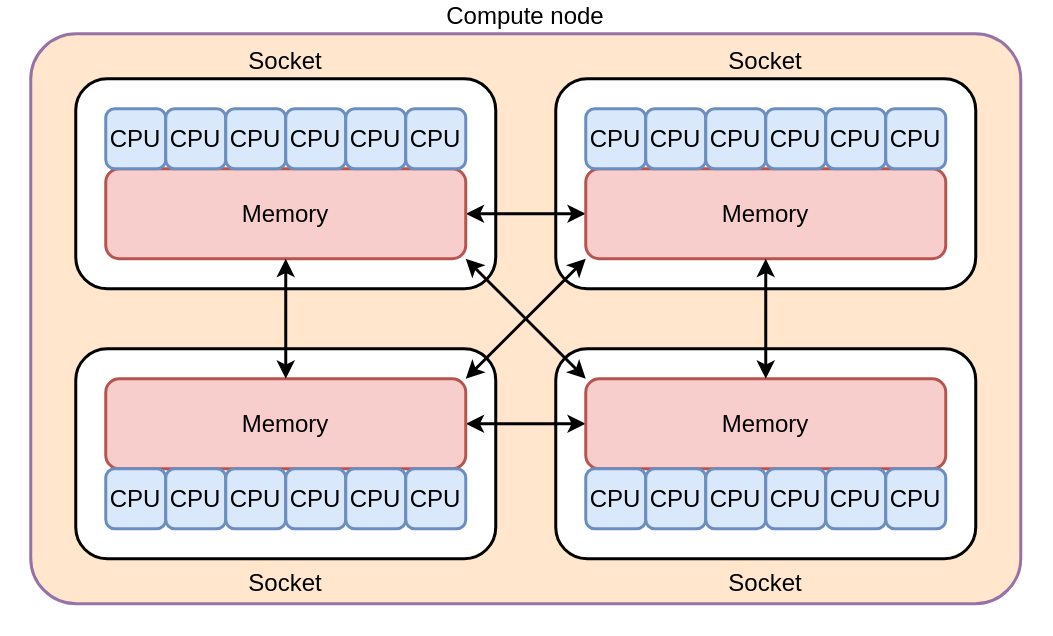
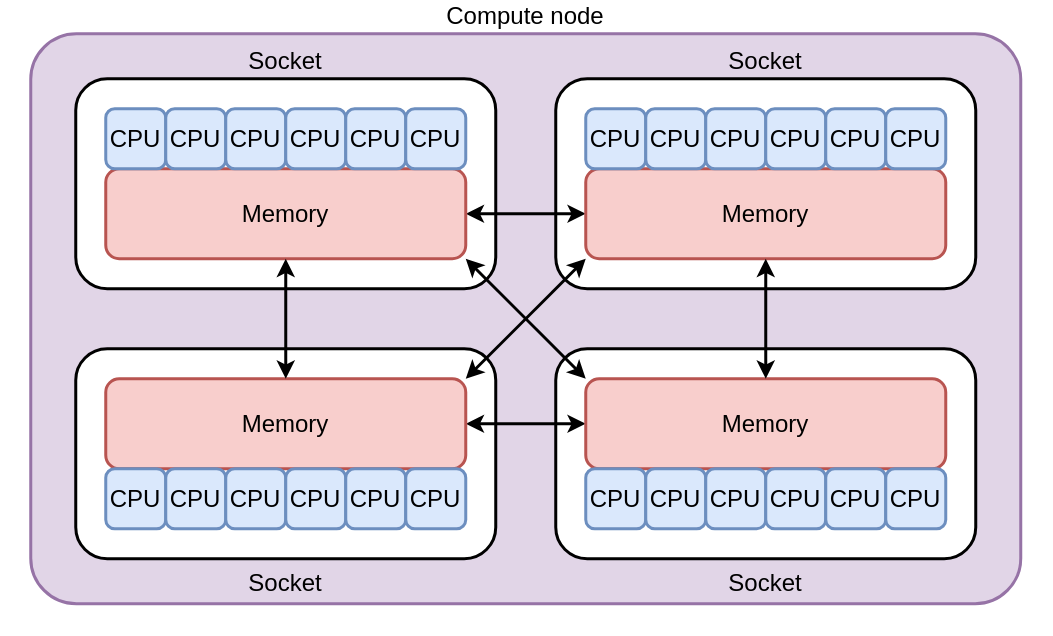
node "Compute node": fillcolor #ffe6cc -> #e1d5e7
